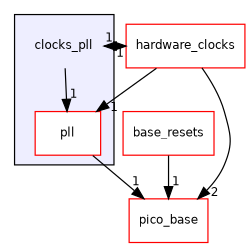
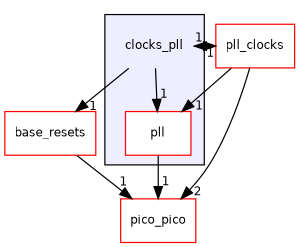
node "hardware_clocks": label "hardware_clocks" -> "pll_clocks"
edge "clocks_pll" -> "base_resets": added
node "pico_base": label "pico_base" -> "pico_pico"
